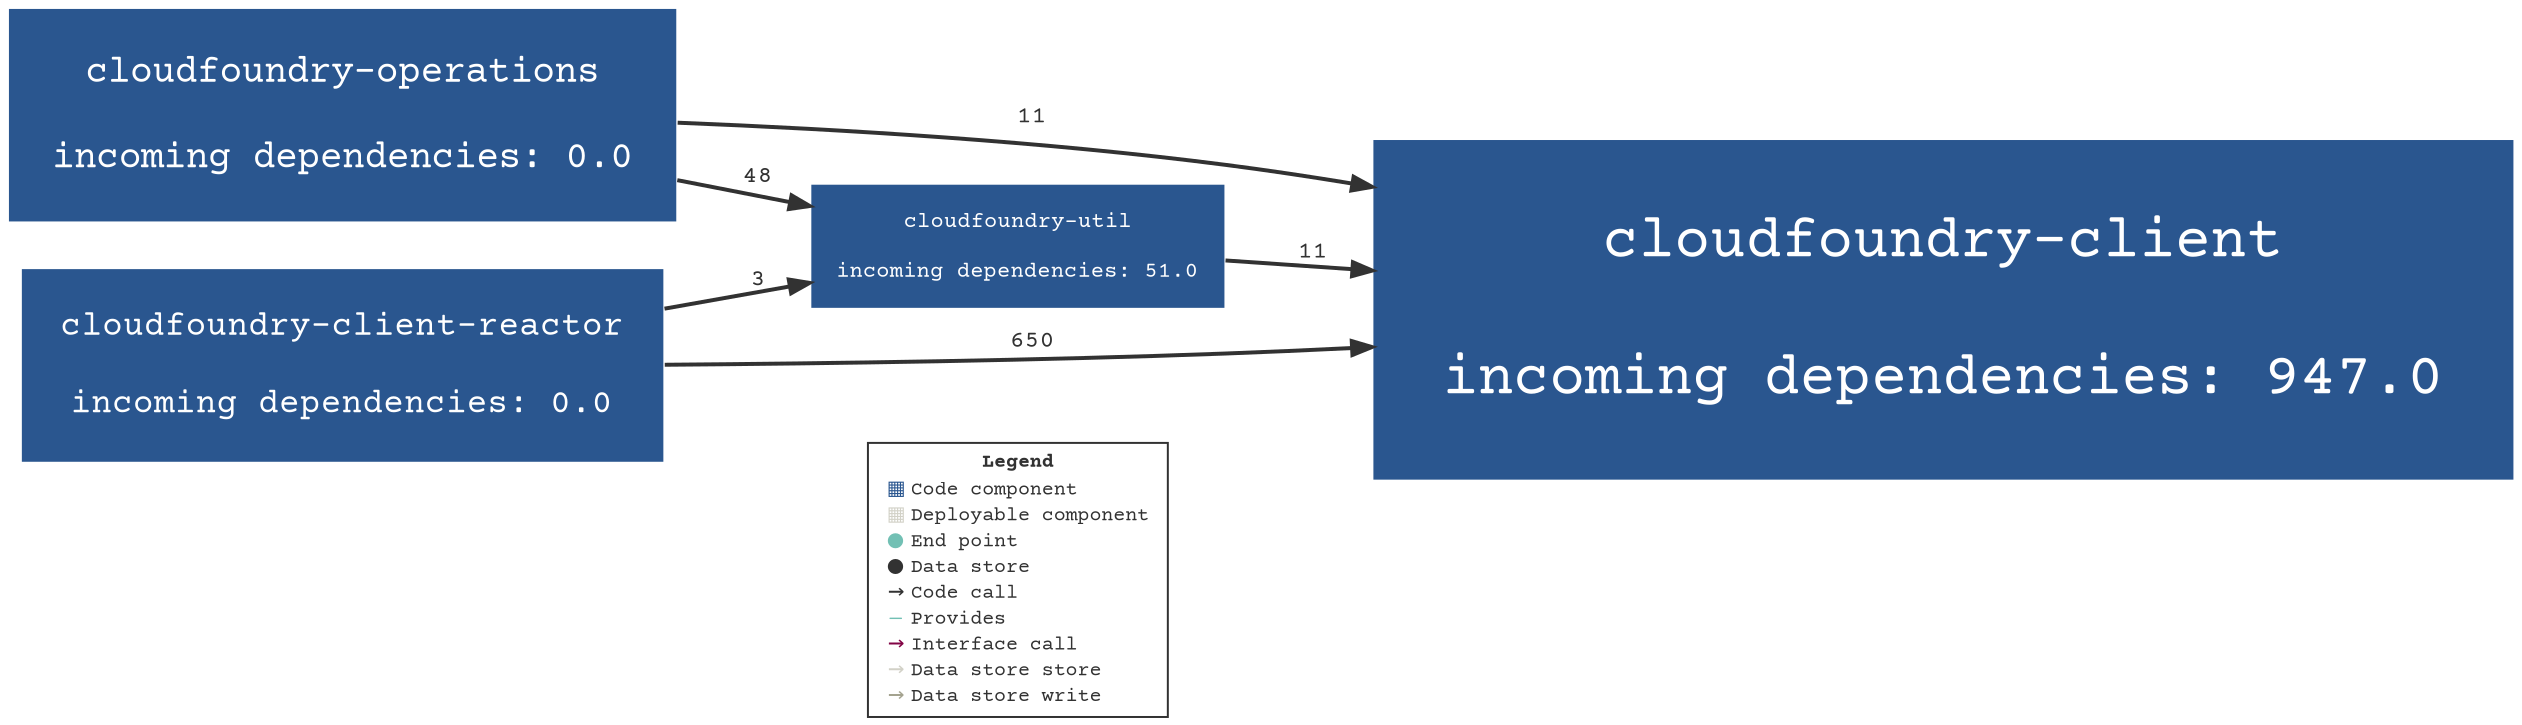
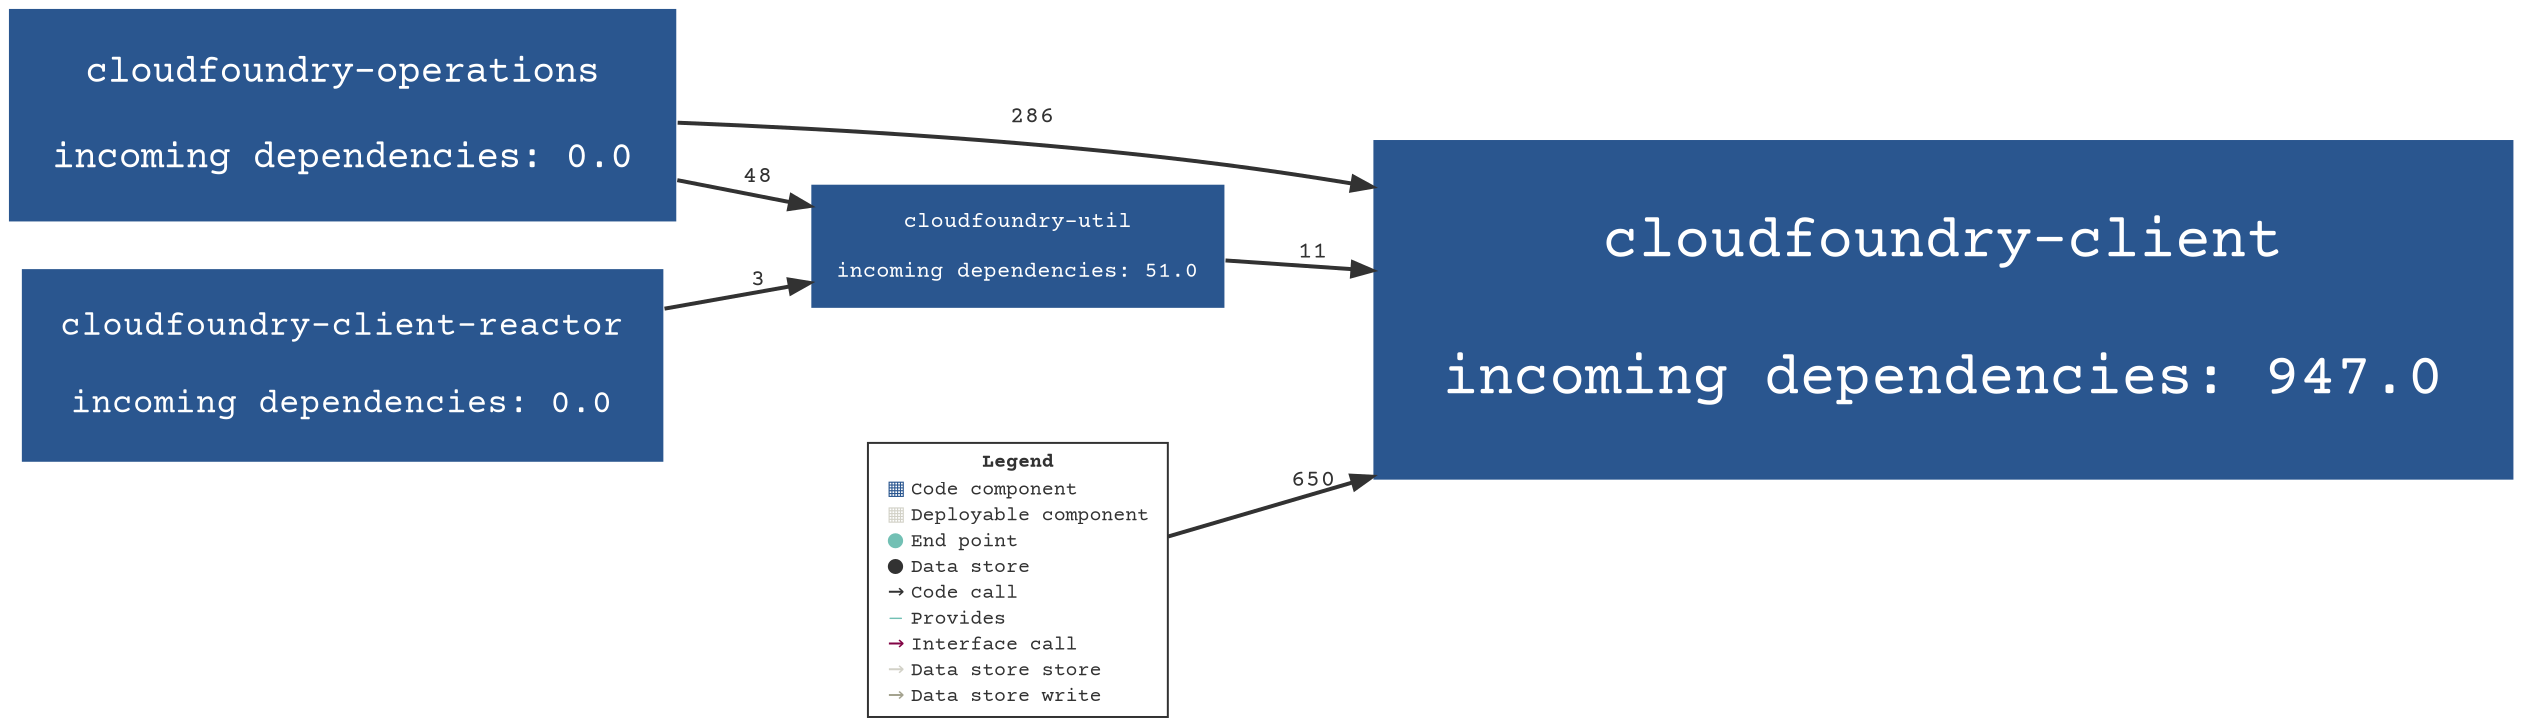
edge "cloudfoundry-operations incoming dependencies: 0.0" -> "cloudfoundry-client incoming dependencies: 947.0": label "  11" -> "  286"
edge "cloudfoundry-client-reactor incoming dependencies: 0.0" -> "cloudfoundry-client incoming dependencies: 947.0": now "Legend" -> "cloudfoundry-client incoming dependencies: 947.0"
